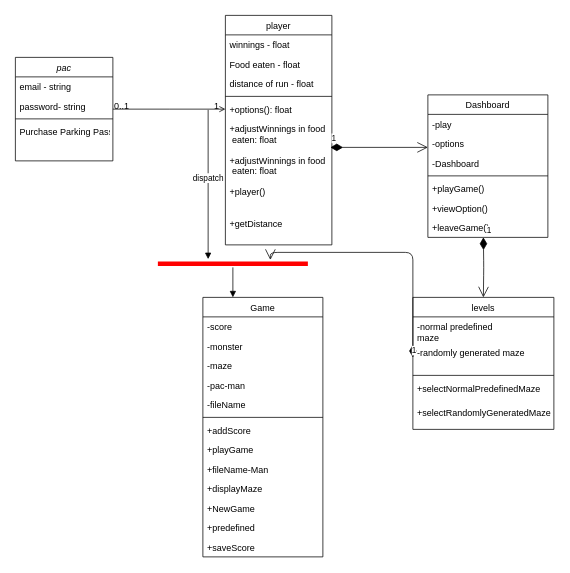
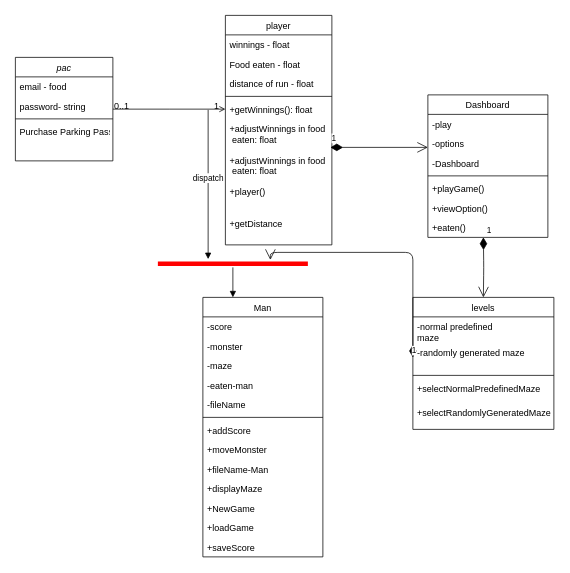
node "email - string": label "email - string" -> "email - food"
node "+options(): float": label "+options(): float" -> "+getWinnings(): float"
node "+leaveGame()": label "+leaveGame()" -> "+eaten()"
node "Game": label "Game" -> "Man"
node "-pac-man": label "-pac-man" -> "-eaten-man"
node "+playGame": label "+playGame" -> "+moveMonster"
node "+predefined": label "+predefined" -> "+loadGame"
